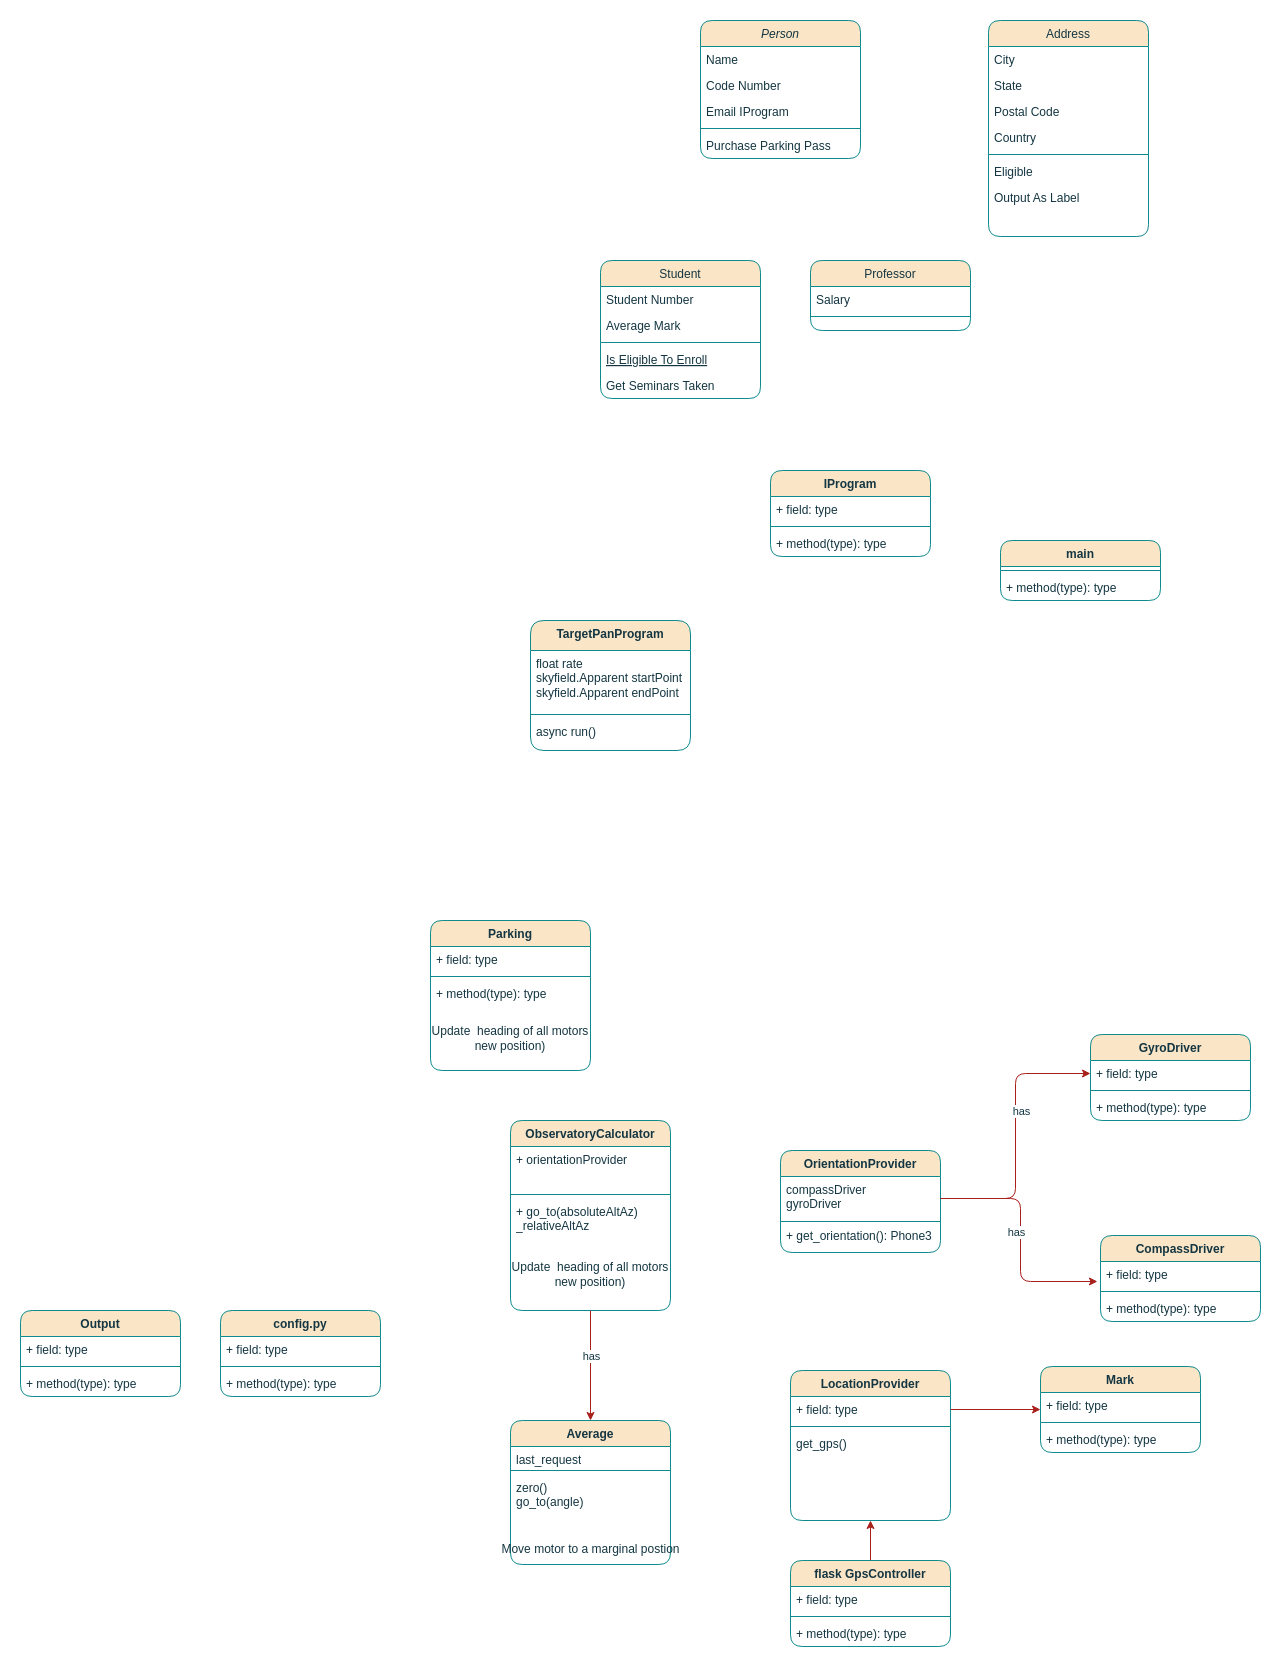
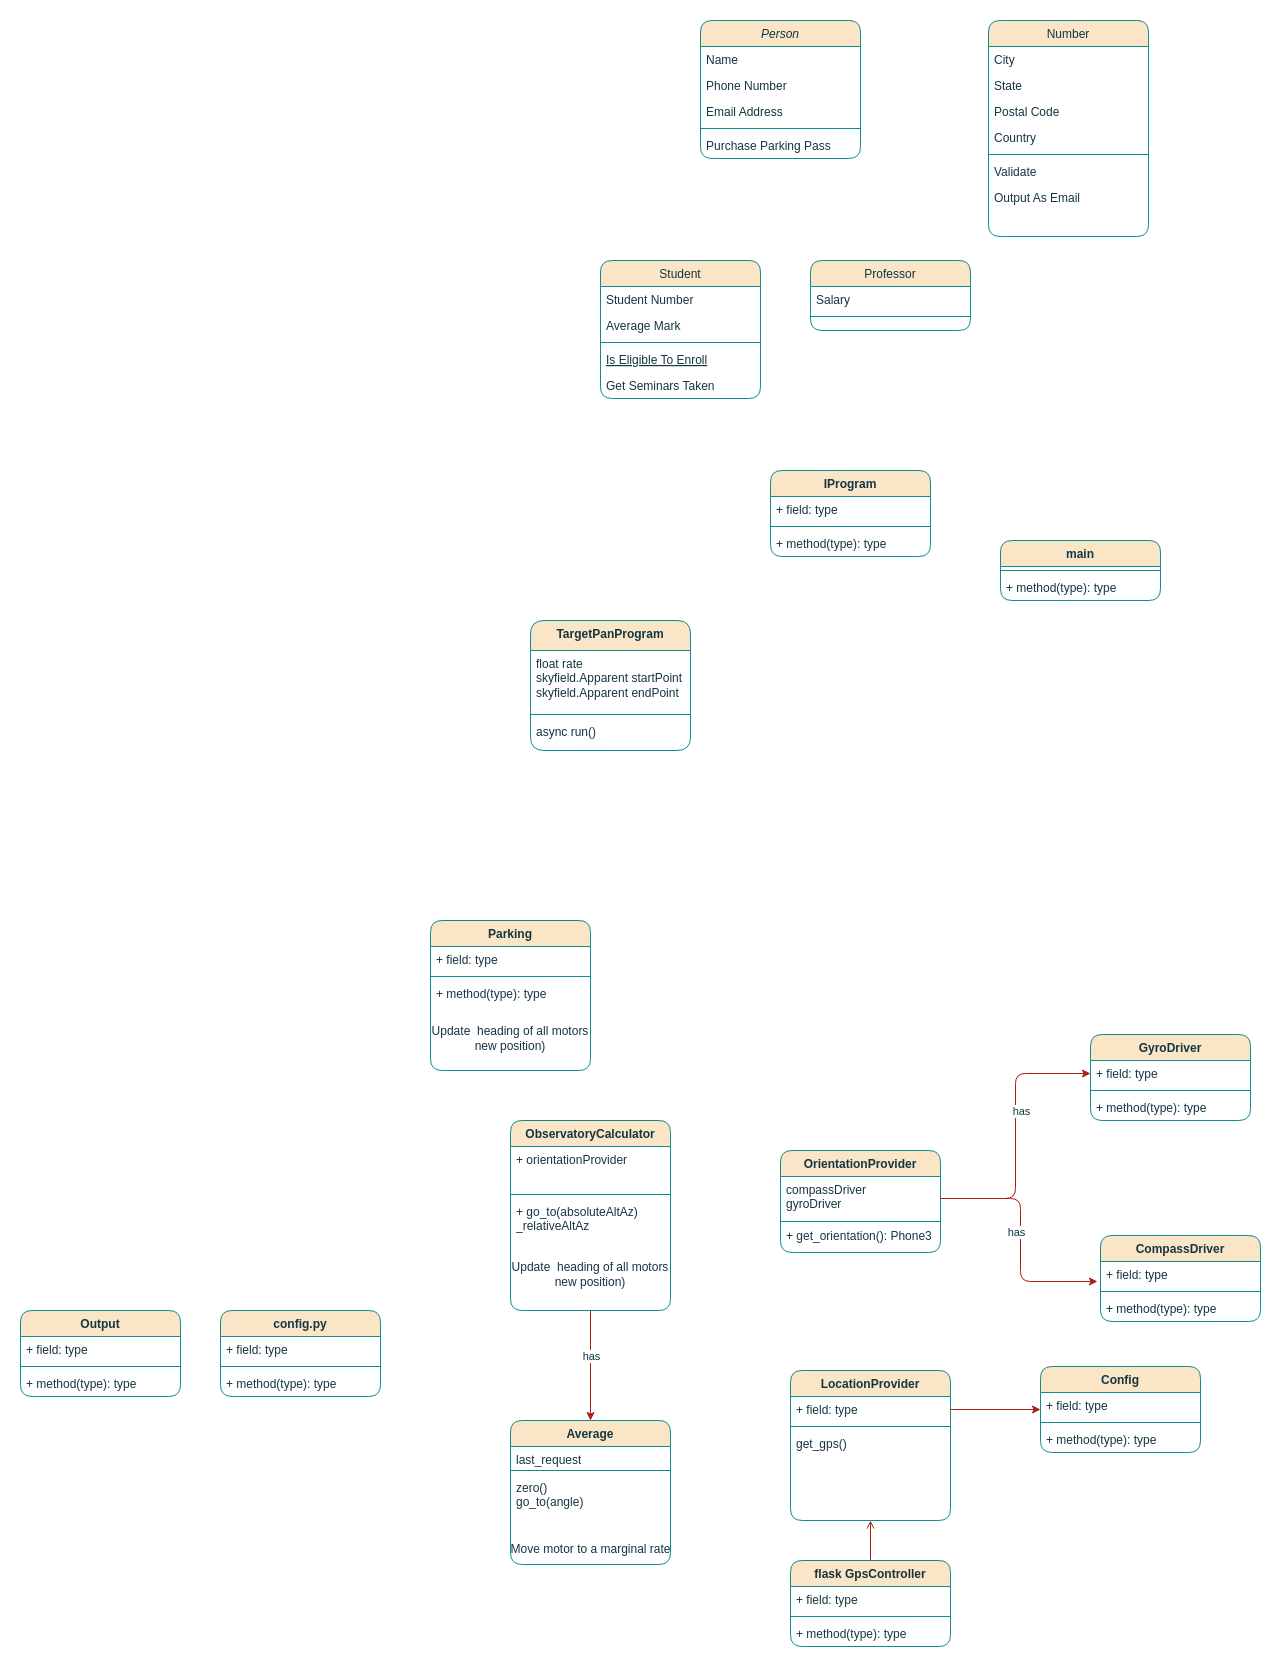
node "Address": label "Address" -> "Number"
node "Code Number": label "Code Number" -> "Phone Number"
node "Email IProgram": label "Email IProgram" -> "Email Address"
node "Eligible": label "Eligible" -> "Validate"
node "Output As Label": label "Output As Label" -> "Output As Email"
node "Mark": label "Mark" -> "Config"
edge "flask GpsController" -> "get_gps()": arrowhead classic -> open
node "Move motor to a marginal postion": label "Move motor to a marginal postion" -> "Move motor to a marginal rate"
